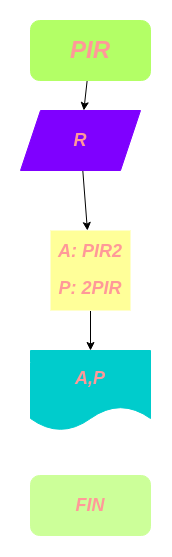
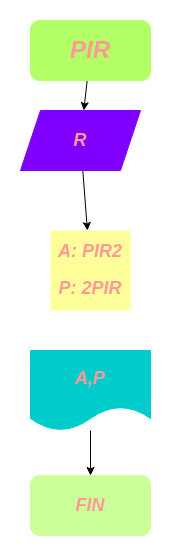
edge "A: PIR2P: 2PIR" -> "A,P": removed
edge "A,P" -> "FIN": added
